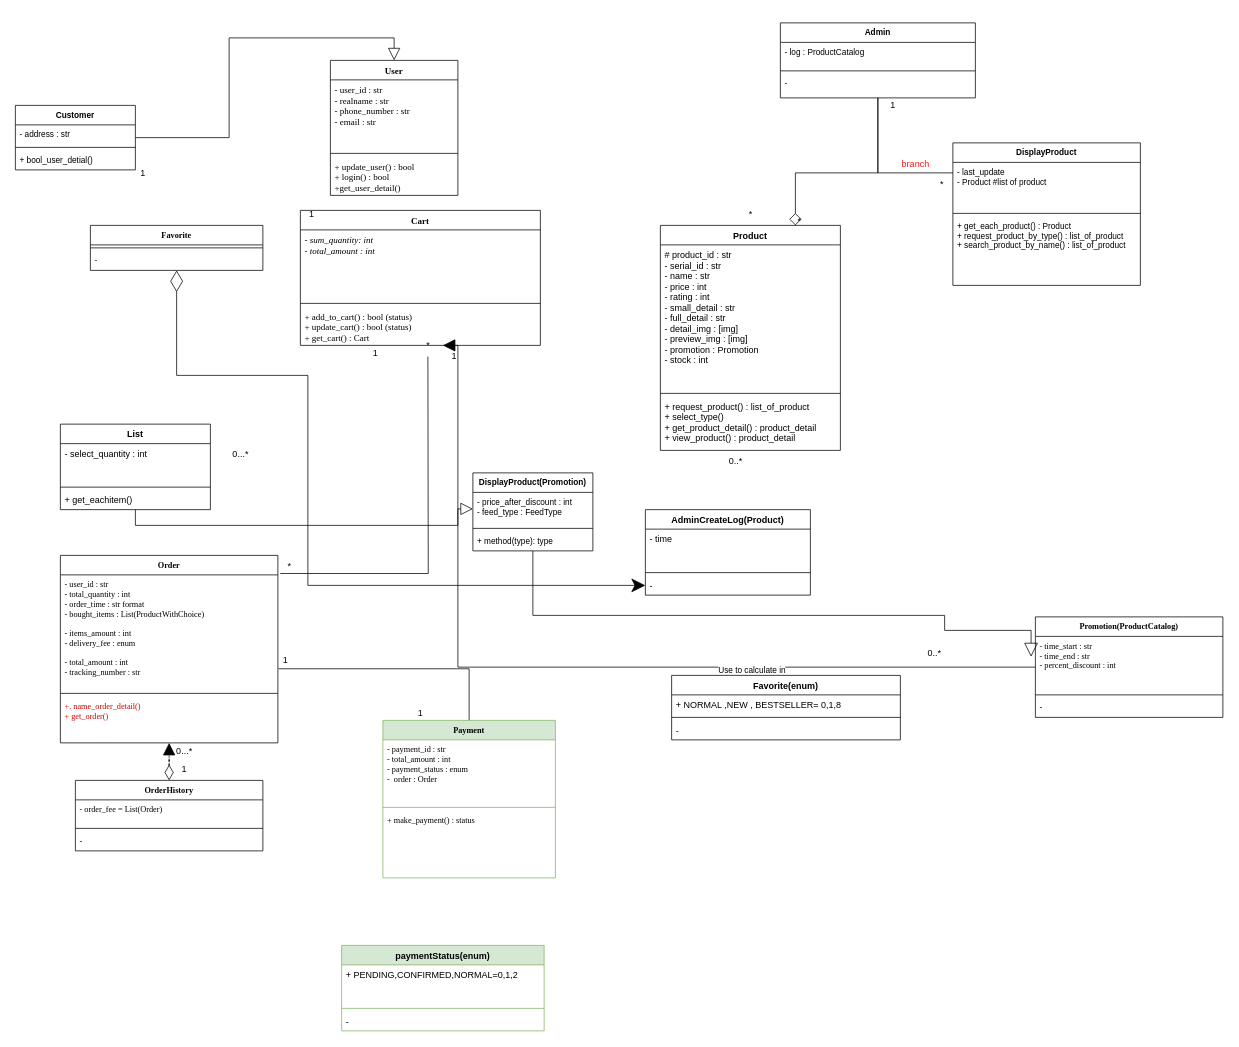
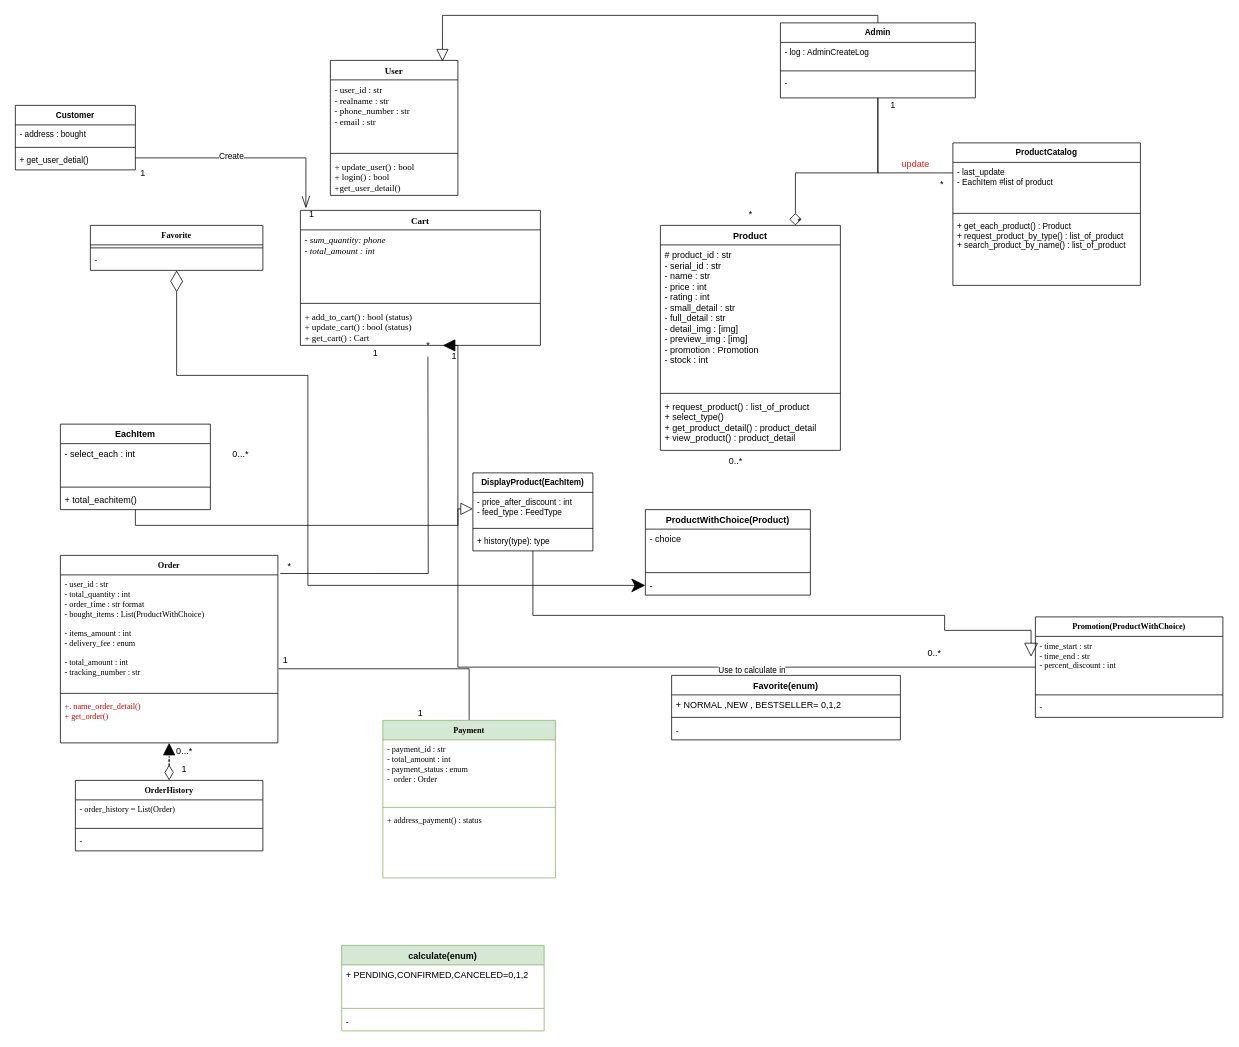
edge "Admin" -> "User": added
edge "Customer" -> "User": removed
node "- log : ProductCatalog": label "- log : ProductCatalog" -> "- log : AdminCreateLog"
node "- address : str": label "- address : str" -> "- address : bought"
node "DisplayProduct": label "DisplayProduct" -> "ProductCatalog"
edge "Customer" -> "Cart": added, label "Create"
node "+ bool_user_detial()": label "+ bool_user_detial()" -> "+ get_user_detial()"
node "branch": label "branch" -> "update"
node "- last_update - Product #list of product": label "- last_update - Product #list of product" -> "- last_update - EachItem #list of product"
node "- sum_quantity: int - total_amount : int": label "- sum_quantity: int - total_amount : int" -> "- sum_quantity: phone - total_amount : int"
node "List": label "List" -> "EachItem"
node "- select_quantity : int": label "- select_quantity : int" -> "- select_each : int"
node "DisplayProduct(Promotion)": label "DisplayProduct(Promotion)" -> "DisplayProduct(EachItem)"
node "+ get_eachitem()": label "+ get_eachitem()" -> "+ total_eachitem()"
node "AdminCreateLog(Product)": label "AdminCreateLog(Product)" -> "ProductWithChoice(Product)"
node "- time": label "- time" -> "- choice"
node "+ method(type): type": label "+ method(type): type" -> "+ history(type): type"
node "Promotion(ProductCatalog)": label "Promotion(ProductCatalog)" -> "Promotion(ProductWithChoice)"
node "+ NORMAL ,NEW , BESTSELLER= 0,1,8": label "+ NORMAL ,NEW , BESTSELLER= 0,1,8" -> "+ NORMAL ,NEW , BESTSELLER= 0,1,2"
node "- order_fee = List(Order)": label "- order_fee = List(Order)" -> "- order_history = List(Order)"
node "+ make_payment() : status": label "+ make_payment() : status" -> "+ address_payment() : status"
node "paymentStatus(enum)": label "paymentStatus(enum)" -> "calculate(enum)"
node "+ PENDING,CONFIRMED,NORMAL=0,1,2": label "+ PENDING,CONFIRMED,NORMAL=0,1,2" -> "+ PENDING,CONFIRMED,CANCELED=0,1,2"
